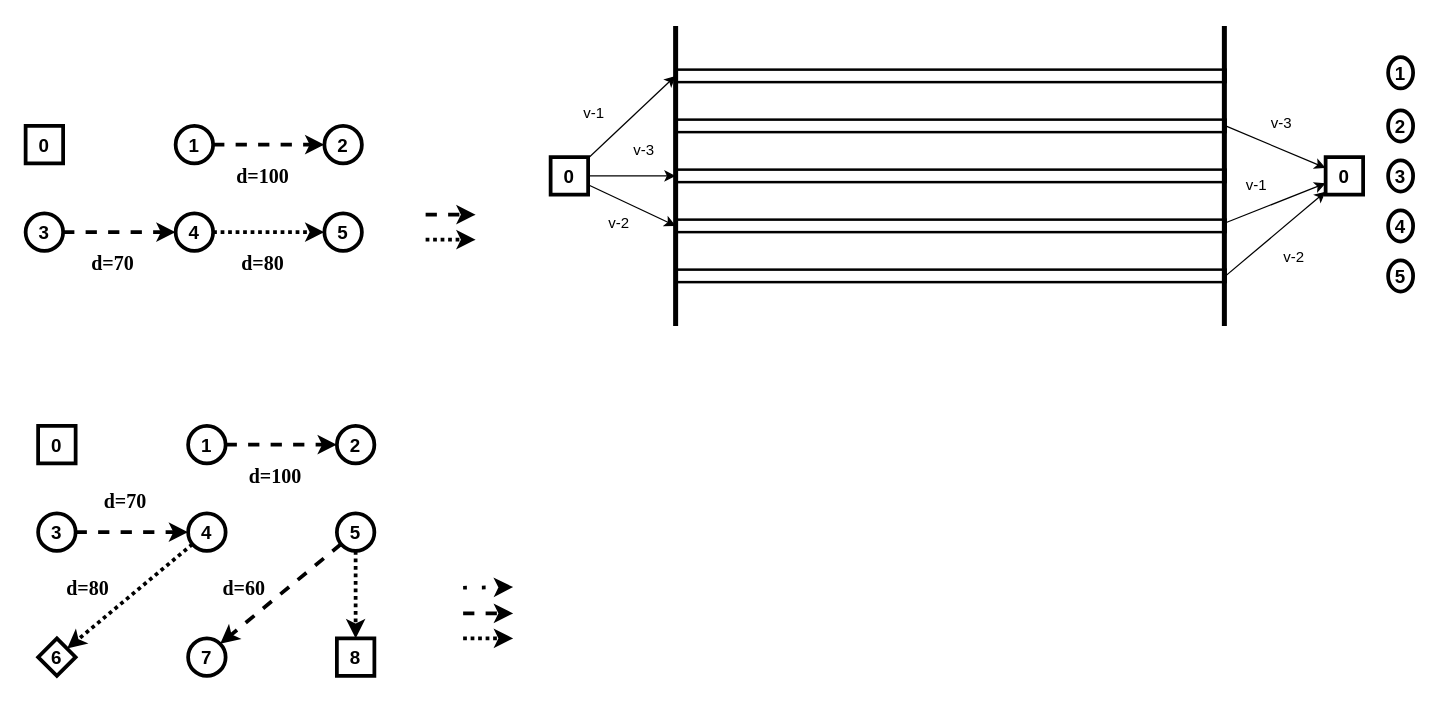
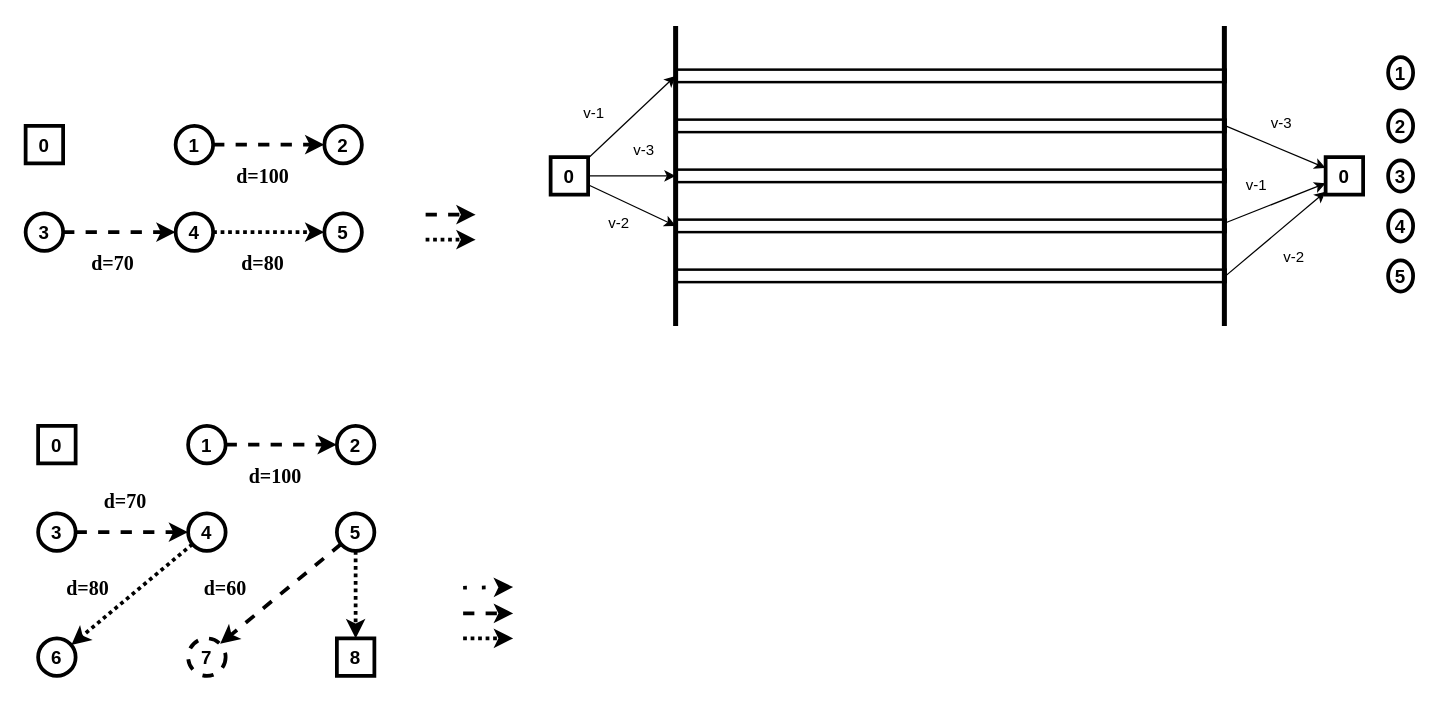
node "d=60": moved (244, 588) -> (226, 588)
node "6": shape diamond -> ellipse
node "7": style solid -> dashed
